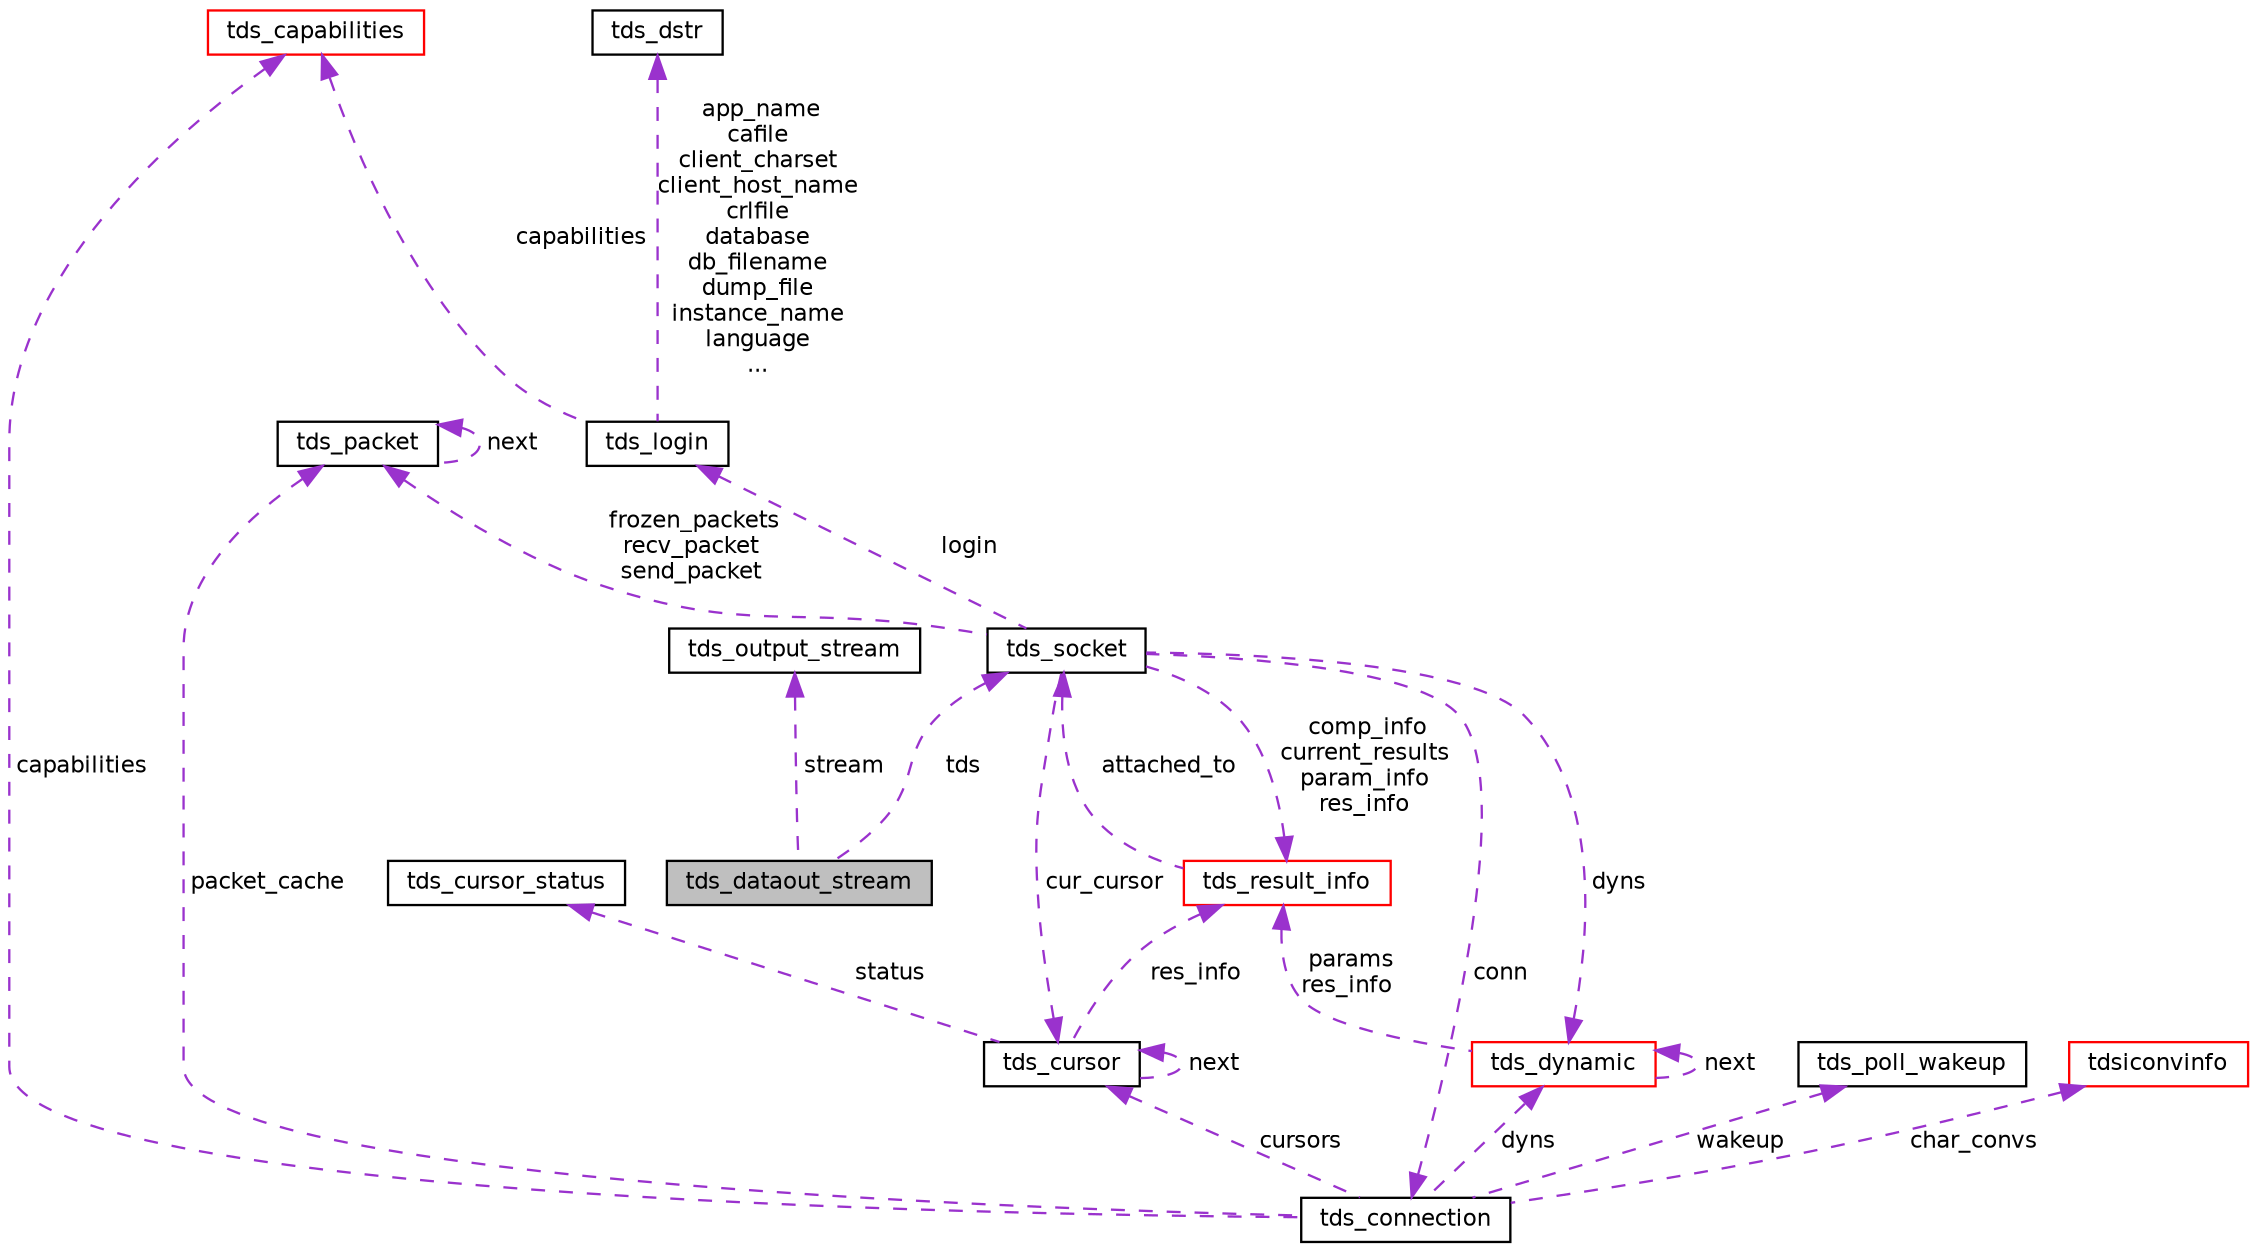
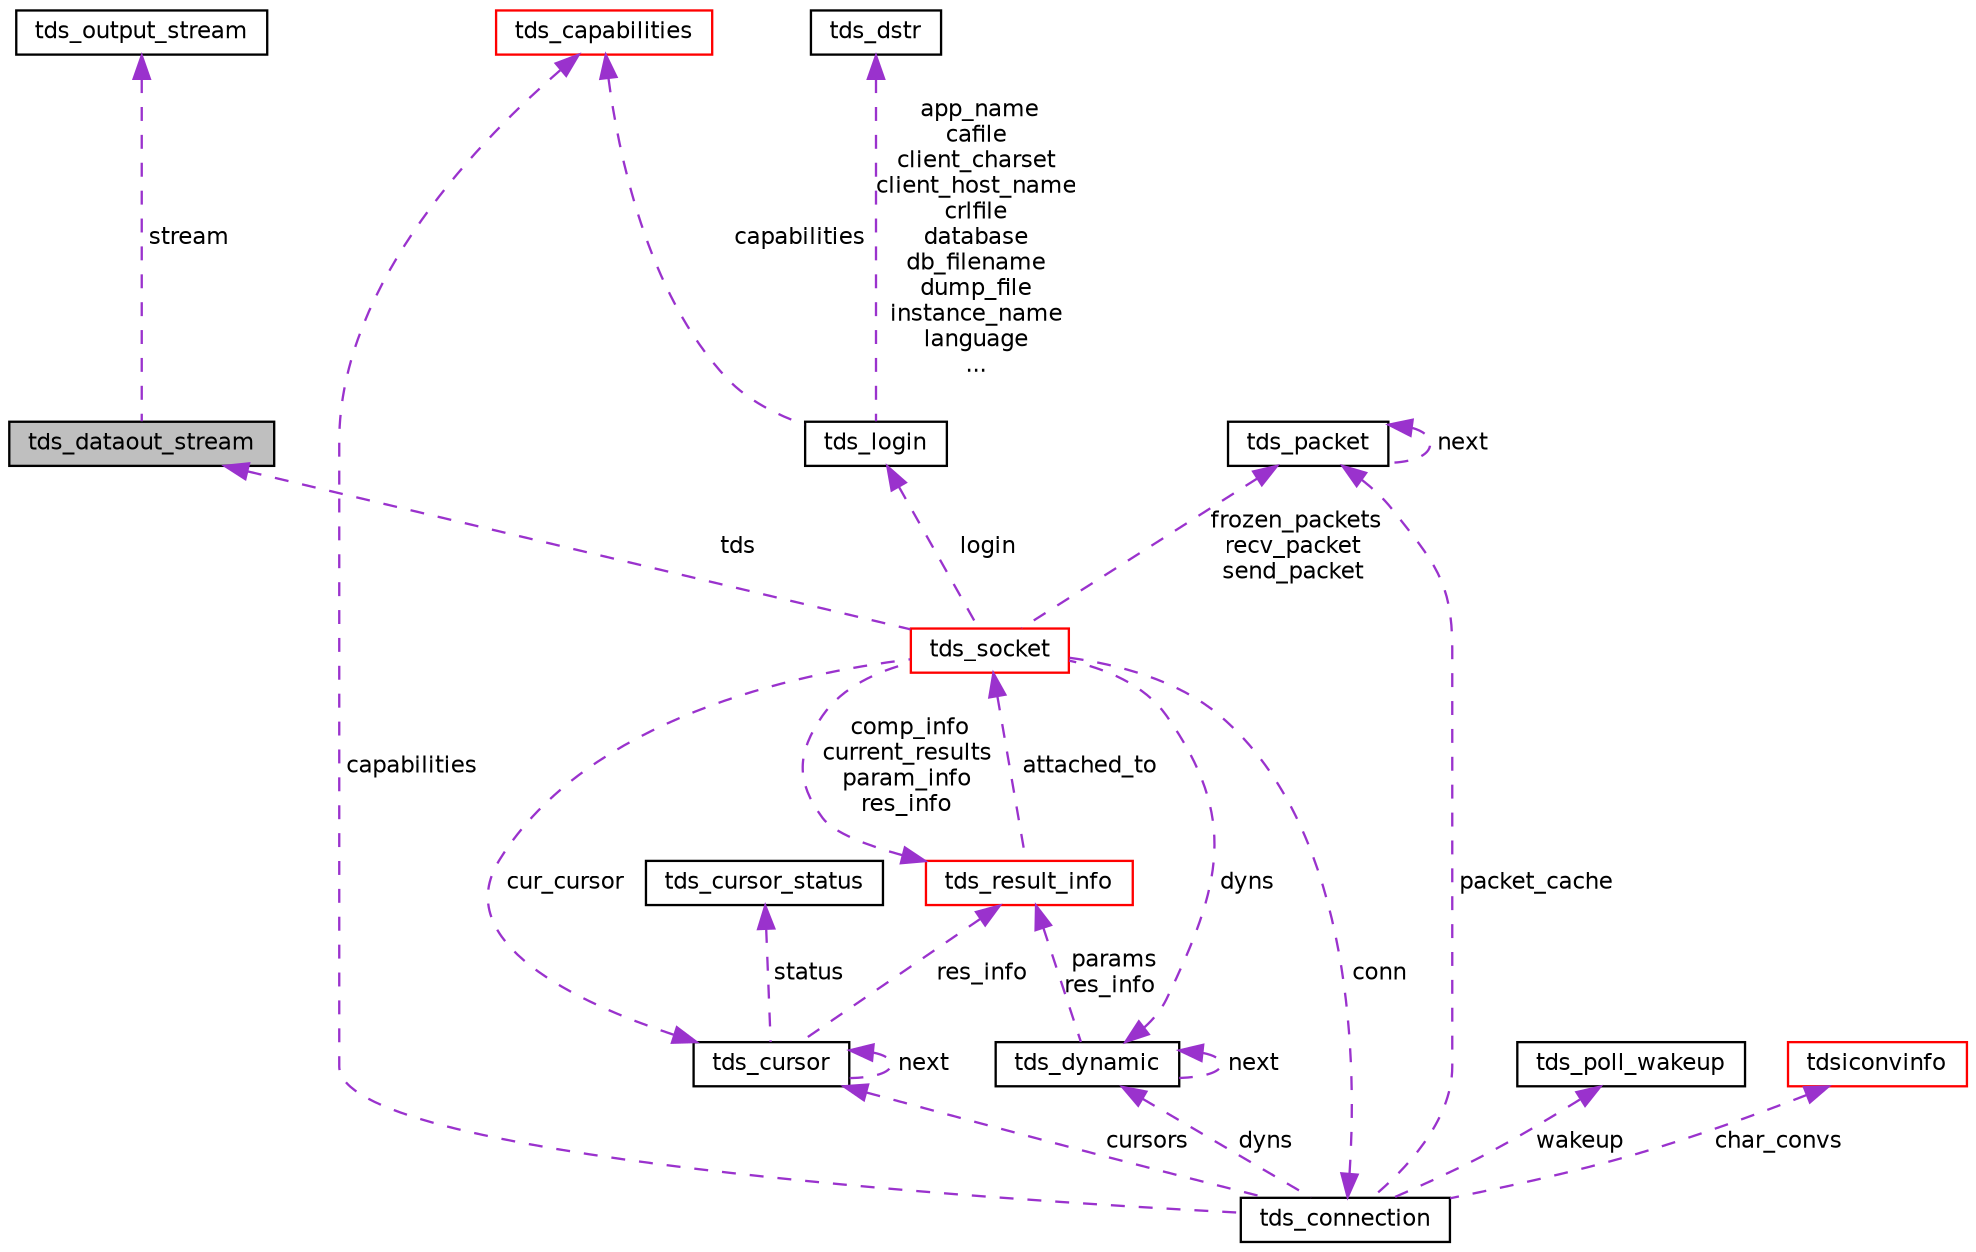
node "tds_socket": color black -> red
edge "tds_dataout_stream" -> "tds_socket": reversed
node "tds_dynamic": color red -> black
